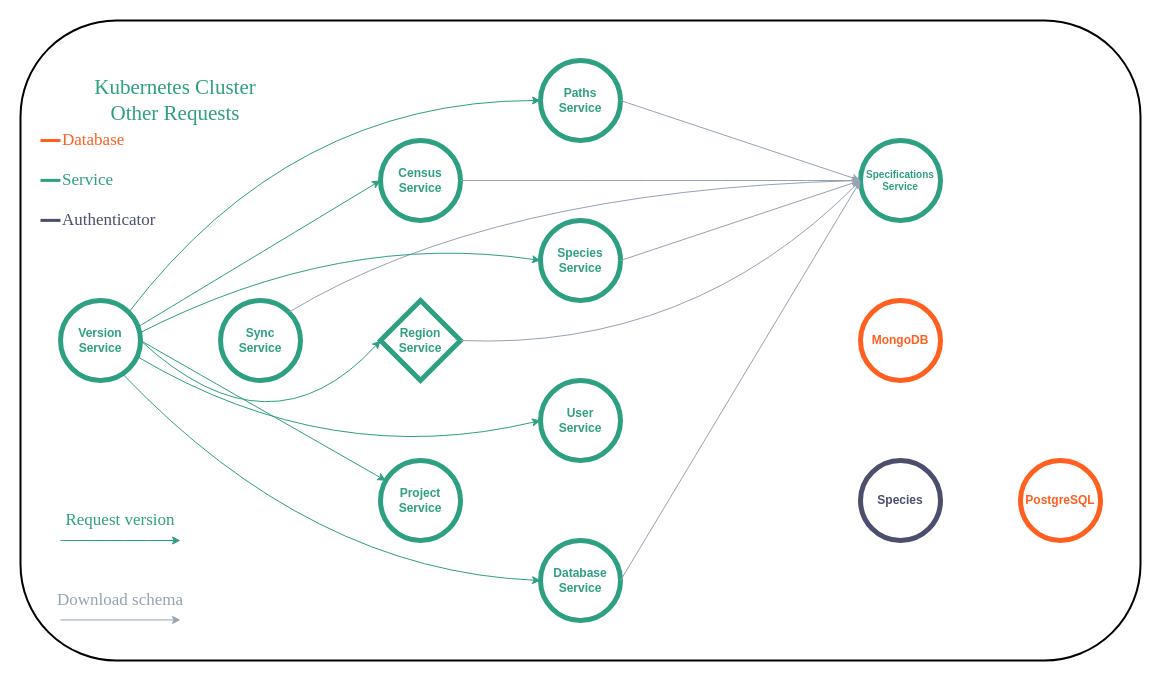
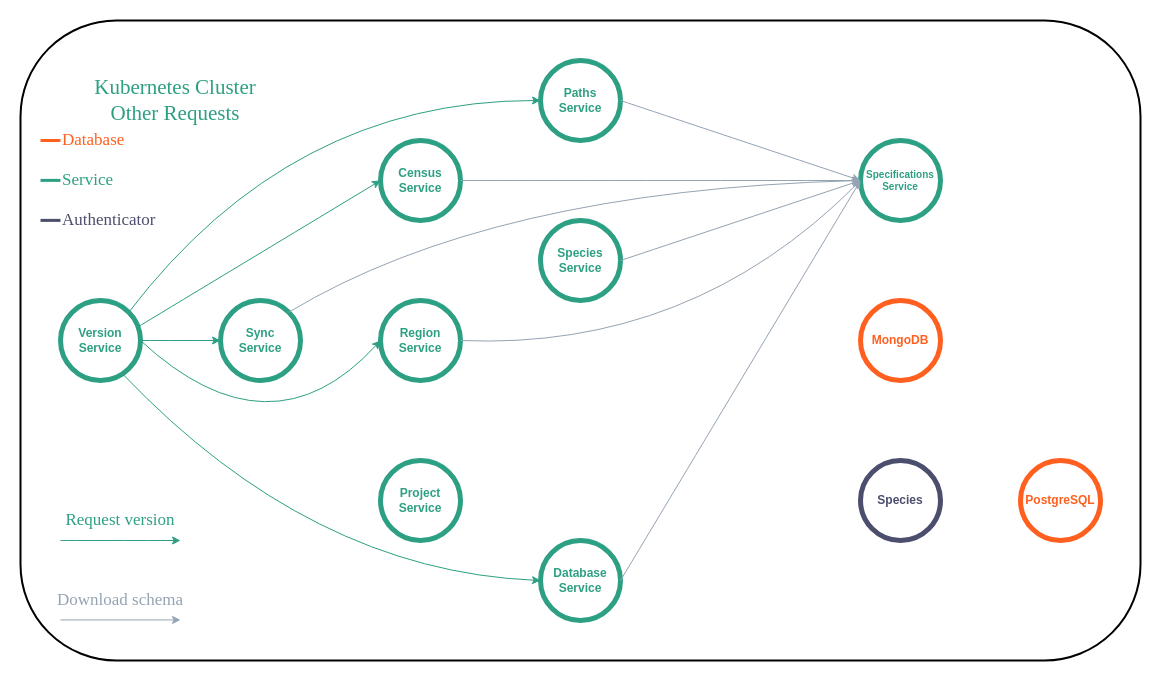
edge "Version Service" -> "Species Service": removed
node "Region Service": shape diamond -> ellipse
edge "Version Service" -> "Project Service": now "Version Service" -> "Sync Service"
node "User Service": removed
edge "Version Service" -> "User Service": removed
